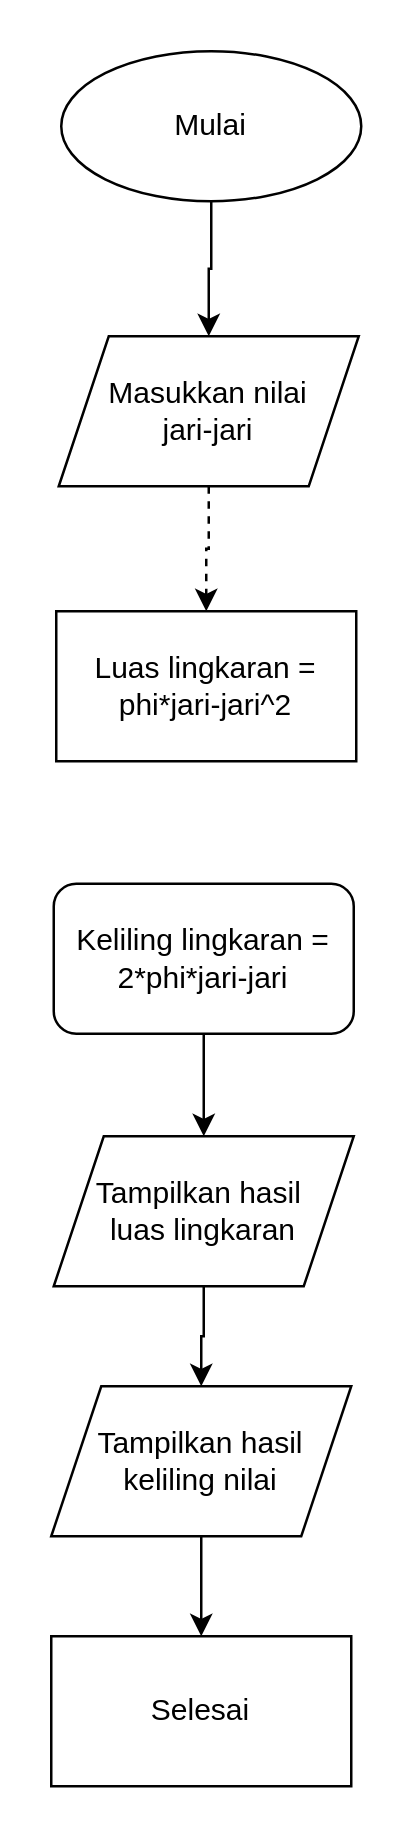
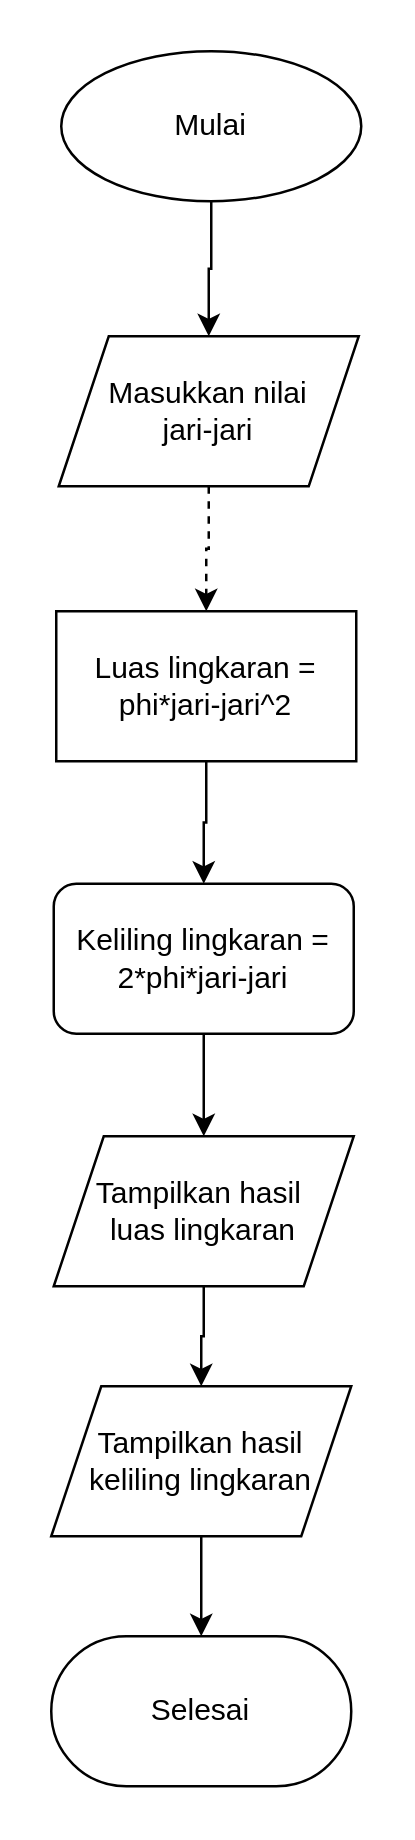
edge "Luas lingkaran = phi*jari-jari^2" -> "Keliling lingkaran = 2*phi*jari-jari": added
node "Tampilkan hasil keliling nilai": label "Tampilkan hasil keliling nilai" -> "Tampilkan hasil keliling lingkaran"
node "Selesai": shape rectangle -> rounded rectangle
